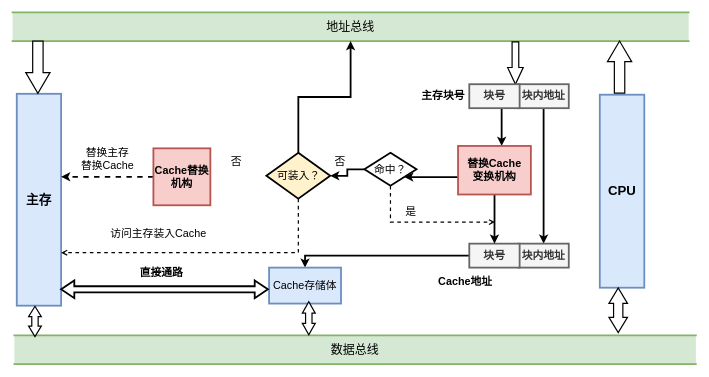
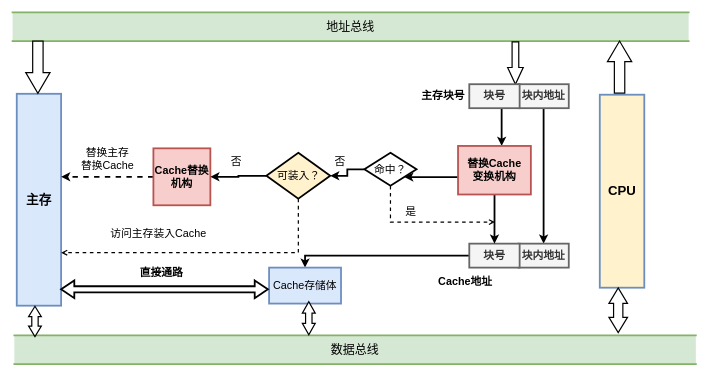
edge "可装入？" -> "地址总线": now "可装入？" -> "Cache替换机构"
node "CPU": fillcolor #dae8fc -> #fff2cc
